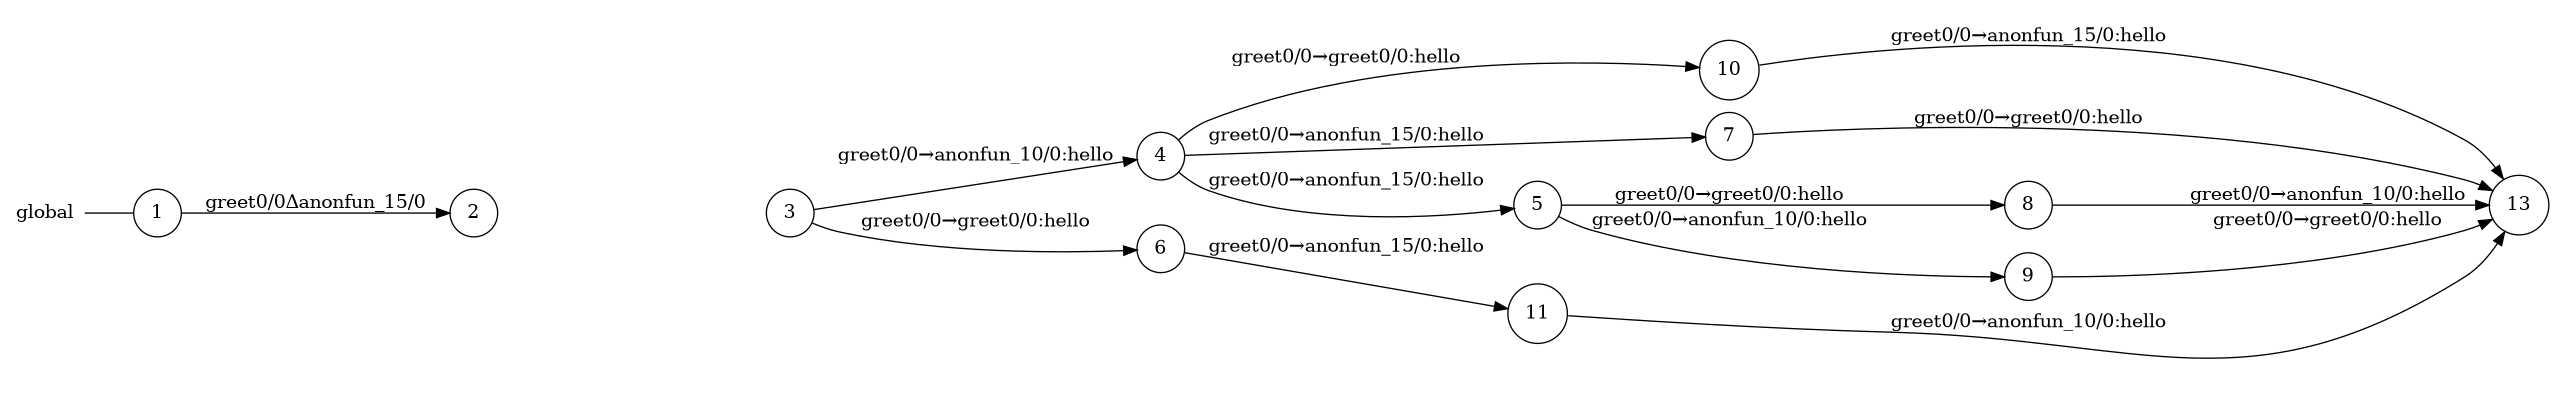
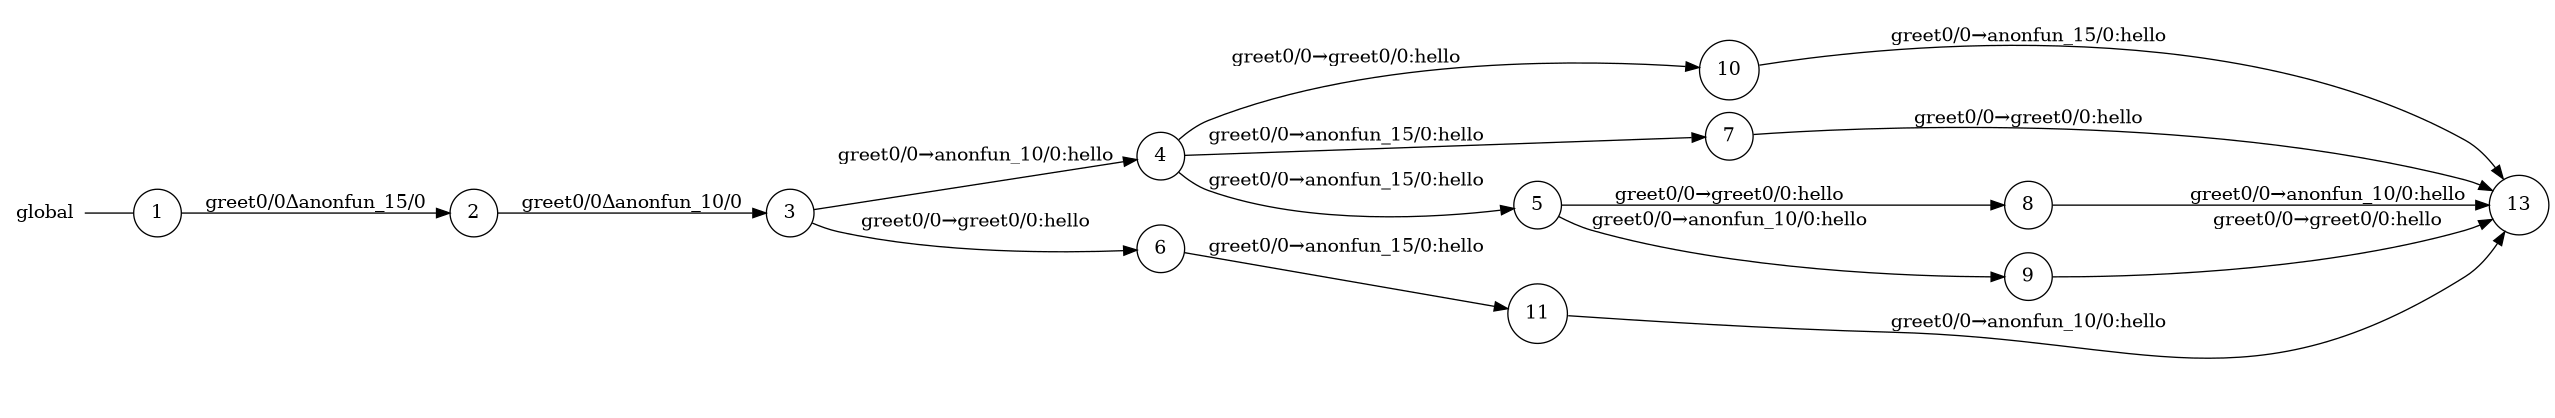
edge "2" -> "3": added, label "greet0/0Δanonfun_10/0"
